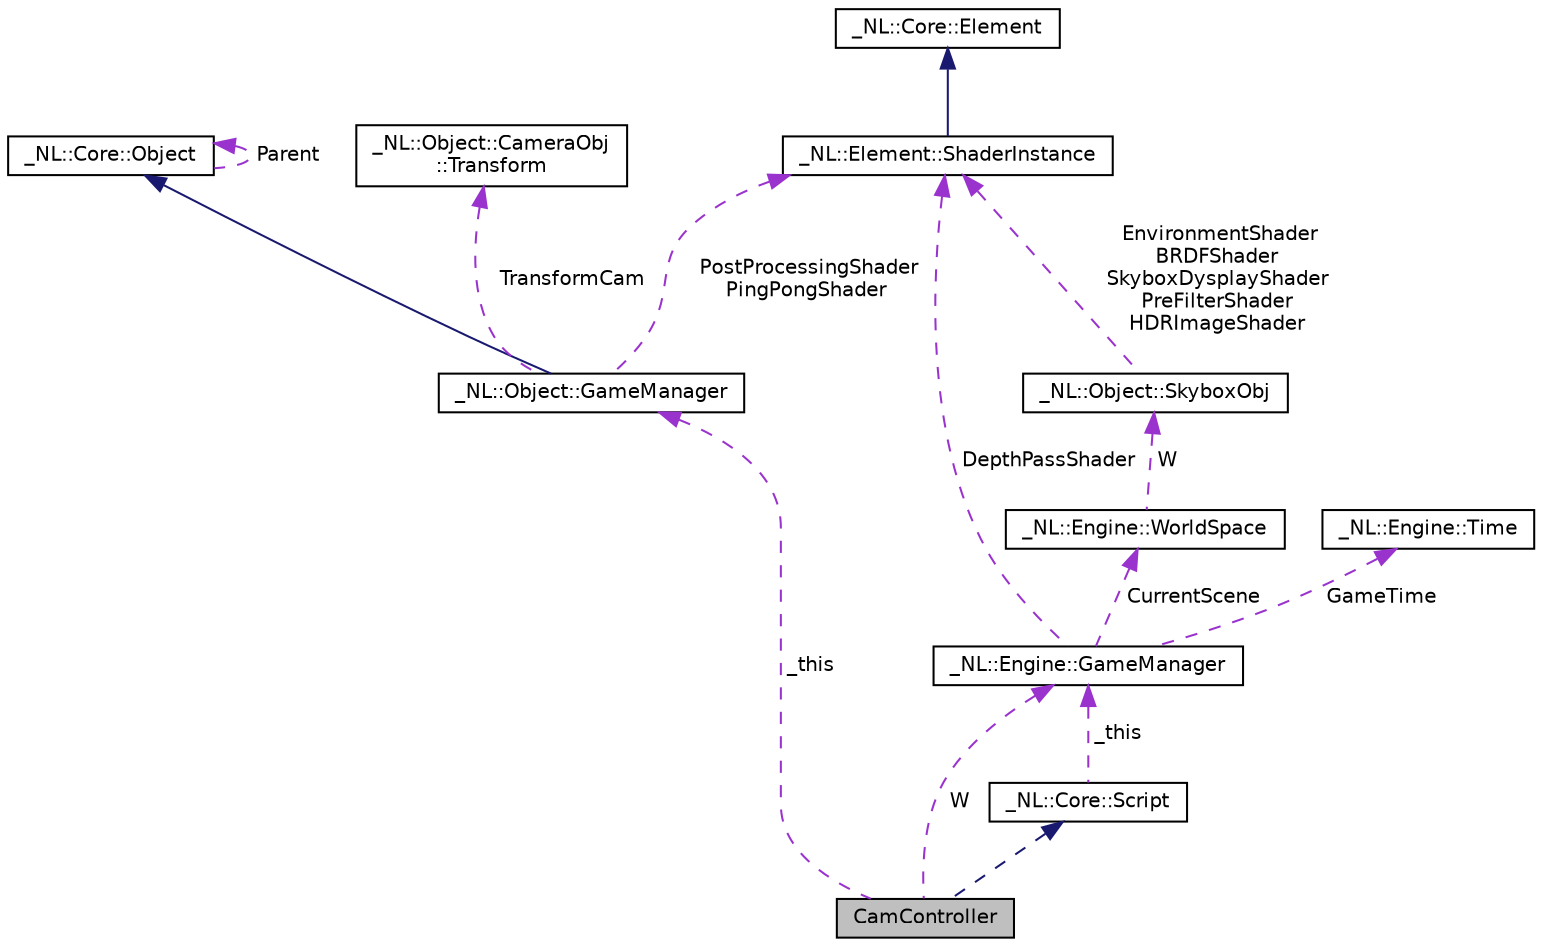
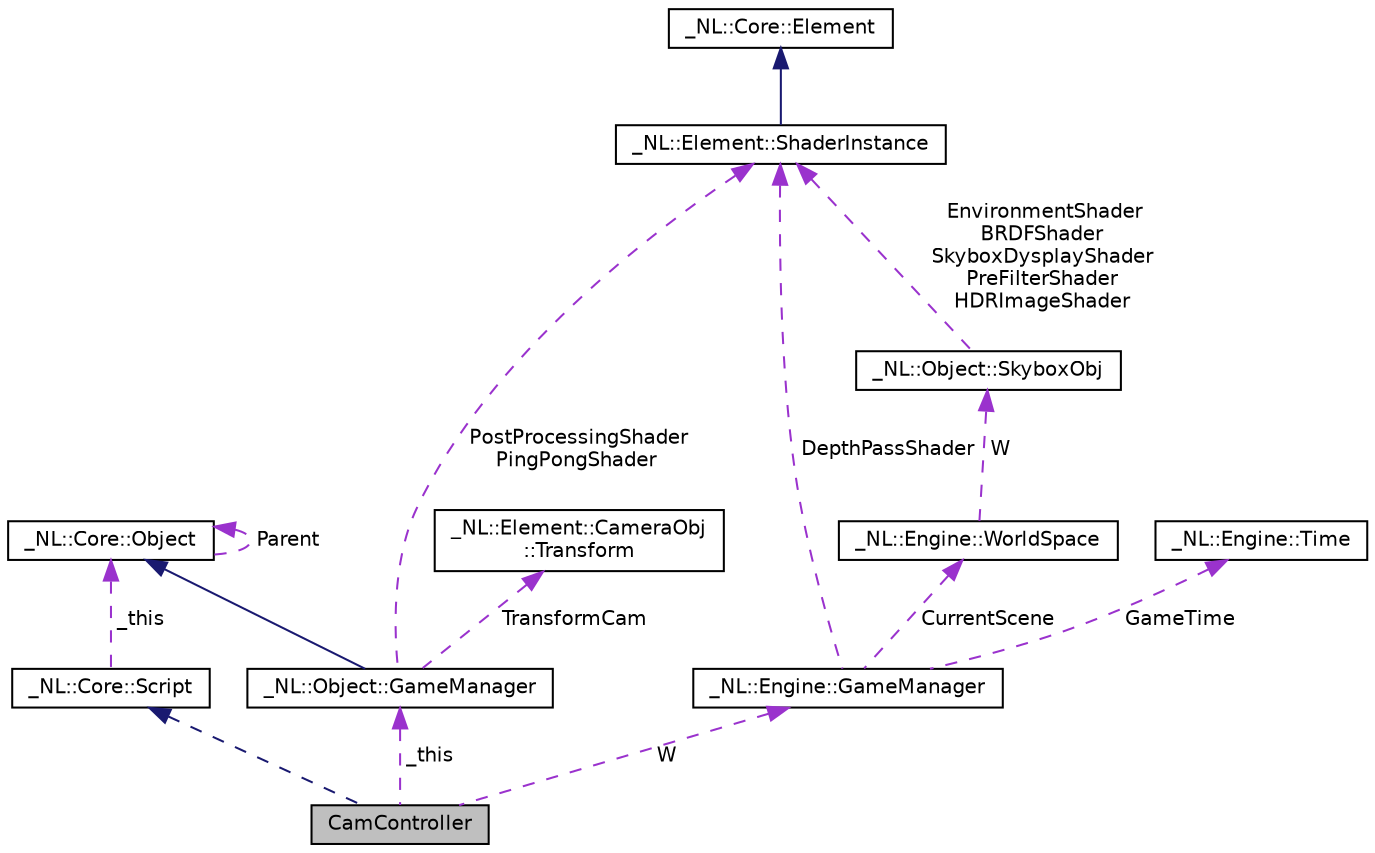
node "_NL::Object::CameraObj ::Transform": label "_NL::Object::CameraObj ::Transform" -> "_NL::Element::CameraObj ::Transform"
edge "_NL::Core::Script" -> "_NL::Engine::GameManager": now "_NL::Core::Script" -> "_NL::Core::Object"
